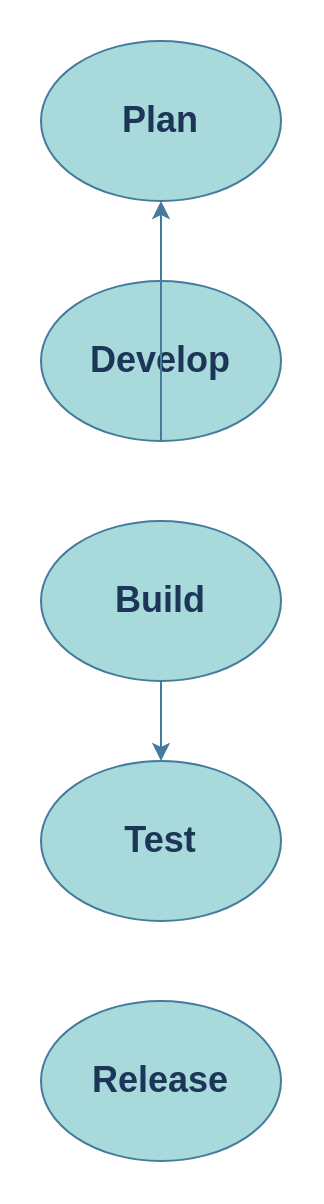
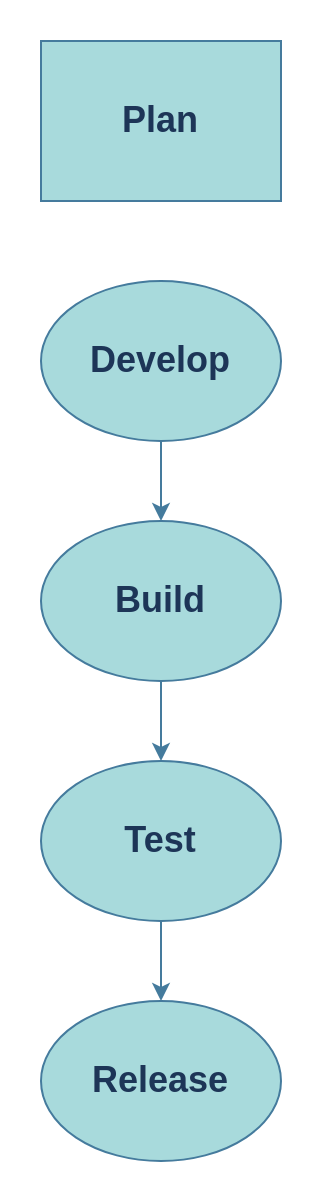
node "Plan": shape ellipse -> rectangle
edge "Develop" -> "Plan": now "Develop" -> "Build"
edge "Test" -> "Release": added
